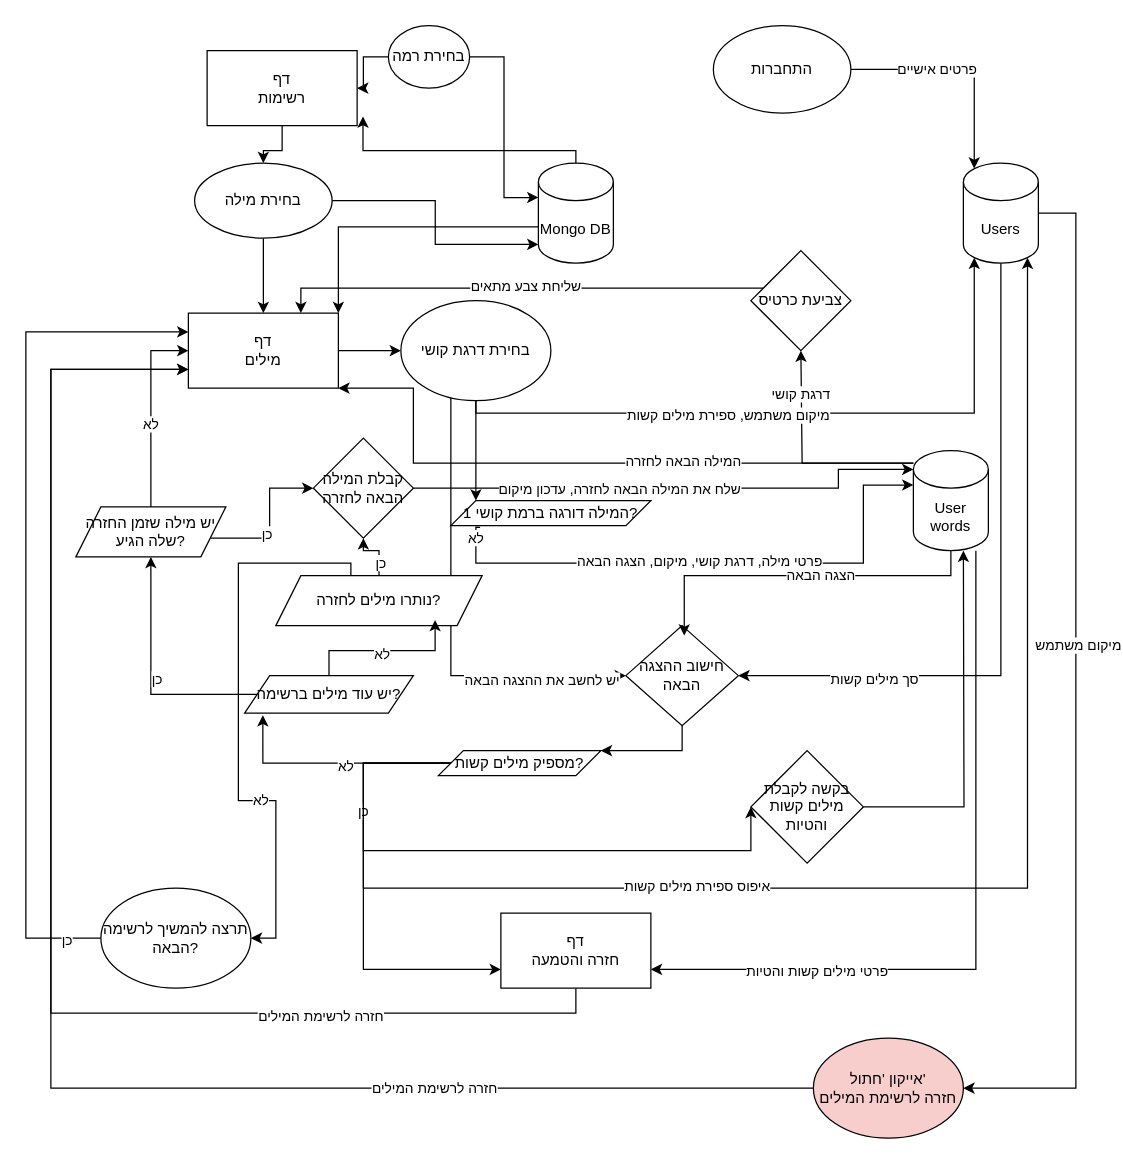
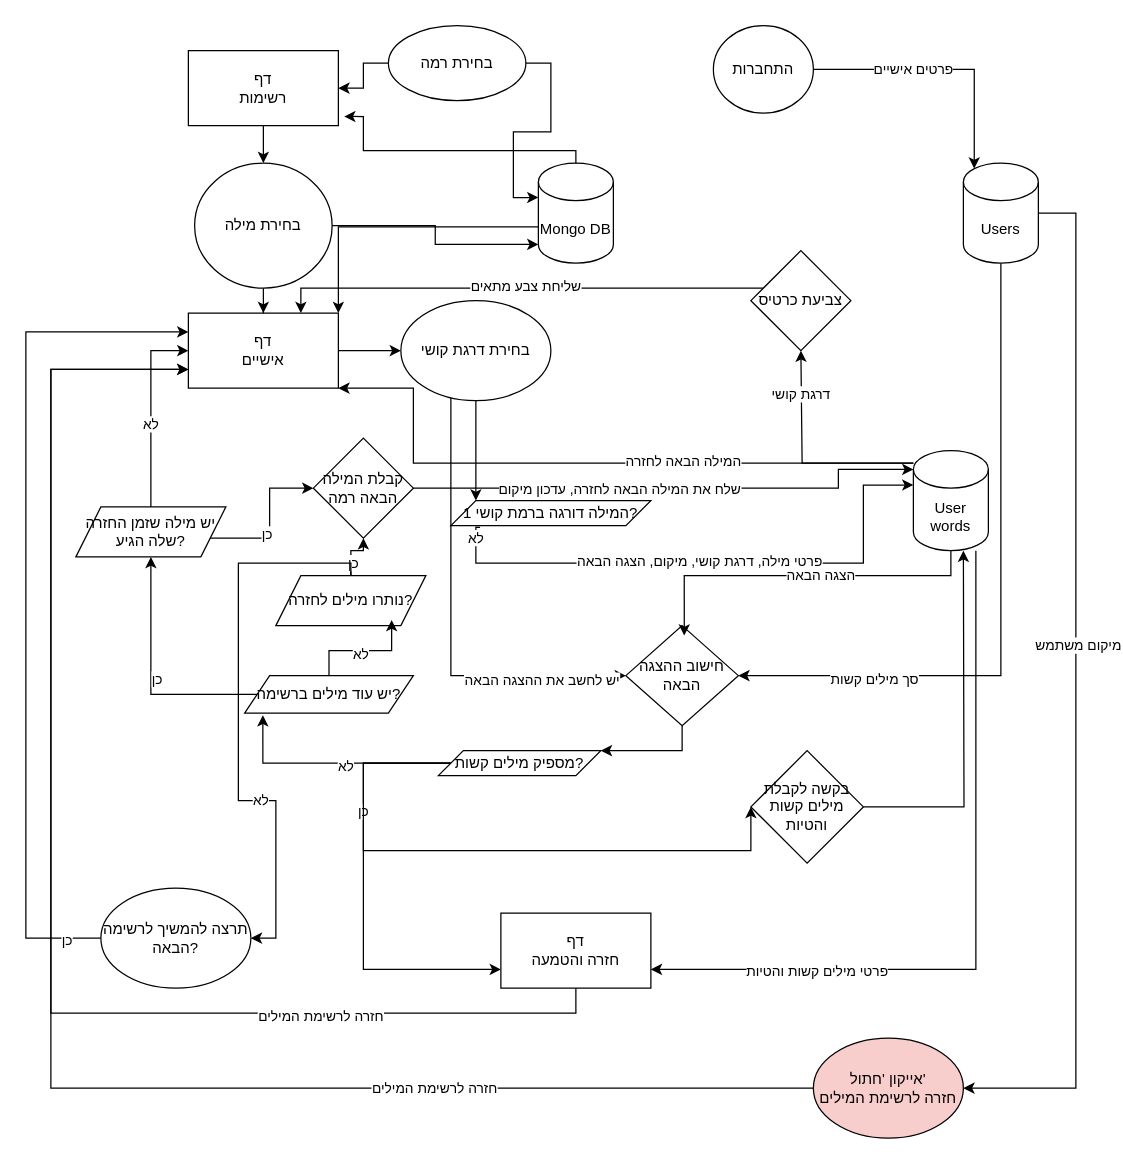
node "בחירת רמה": size 81x63 -> 138x75
node "התחברות": size 138x88 -> 100x88
node "דף רשימות": moved (282, 88) -> (263, 88)
node "בחירת מילה": size 138x75 -> 138x125
node "דף מילים": label "דף מילים" -> "דף אישיים"
edge "בחירת דרגת קושי" -> "Users": removed, label "מיקום משתמש, ספירת מילים קשות"
node "קבלת המילה הבאה לחזרה": label "קבלת המילה הבאה לחזרה" -> "קבלת המילה הבאה רמה"
node "נותרו מילים לחזרה?": size 206x50 -> 150x50
edge "מספיק מילים קשות?" -> "Users": removed, label "איפוס ספירת מילים קשות"
